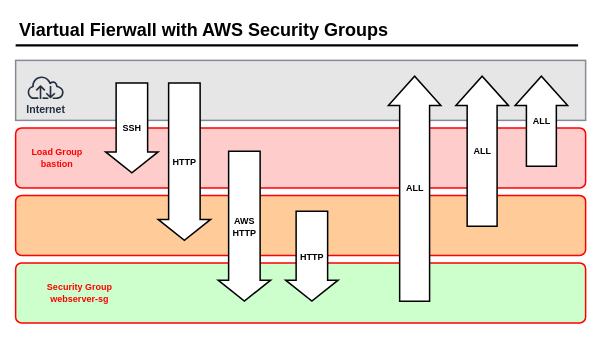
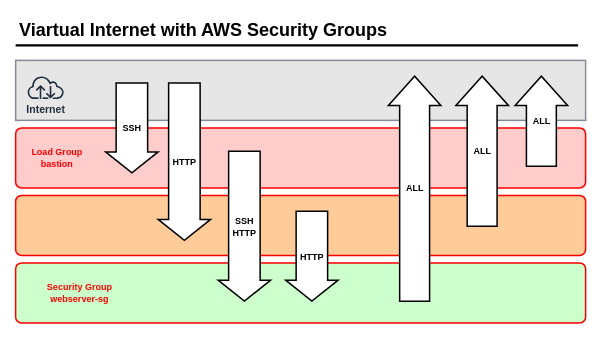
node "Viartual Fierwall with AWS Security Groups": label "Viartual Fierwall with AWS Security Groups" -> "Viartual Internet with AWS Security Groups"
node "AWS HTTP": label "AWS HTTP" -> "SSH HTTP"
